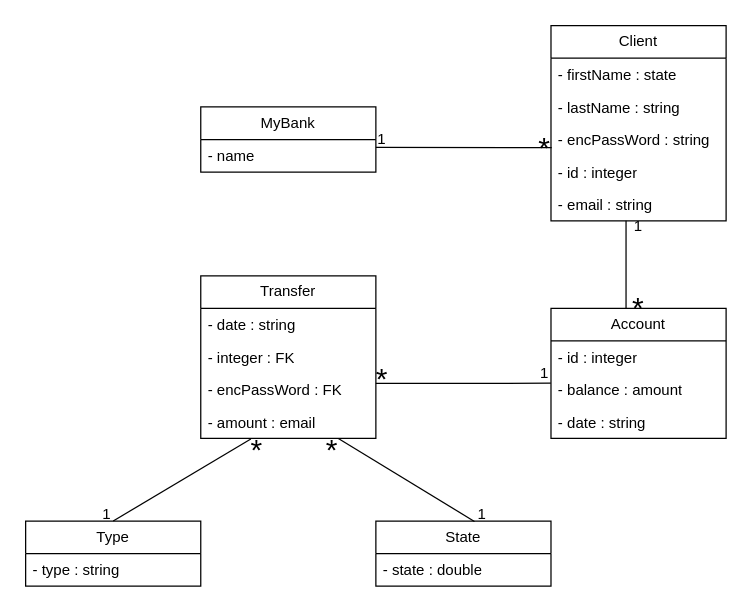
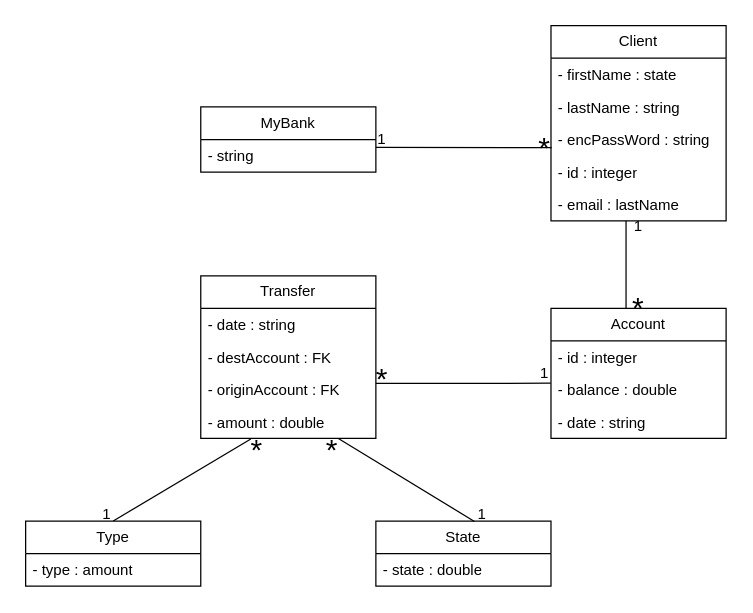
node "- name": label "- name" -> "- string"
node "- email : string": label "- email : string" -> "- email : lastName"
node "- integer : FK": label "- integer : FK" -> "- destAccount : FK"
node "- encPassWord : FK": label "- encPassWord : FK" -> "- originAccount : FK"
node "- balance : amount": label "- balance : amount" -> "- balance : double"
node "- amount : email": label "- amount : email" -> "- amount : double"
node "- type : string": label "- type : string" -> "- type : amount"
